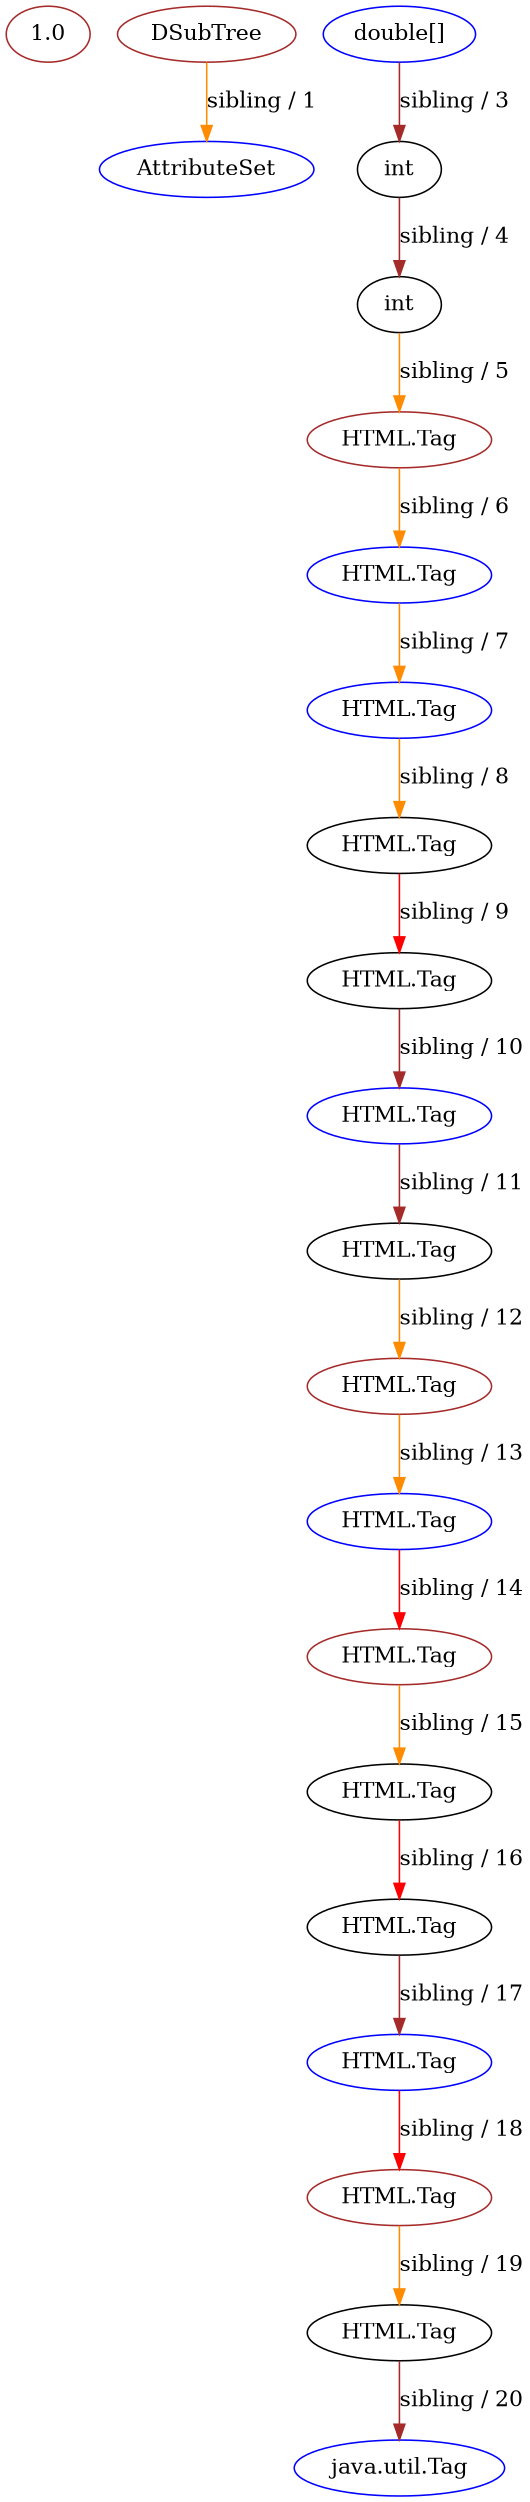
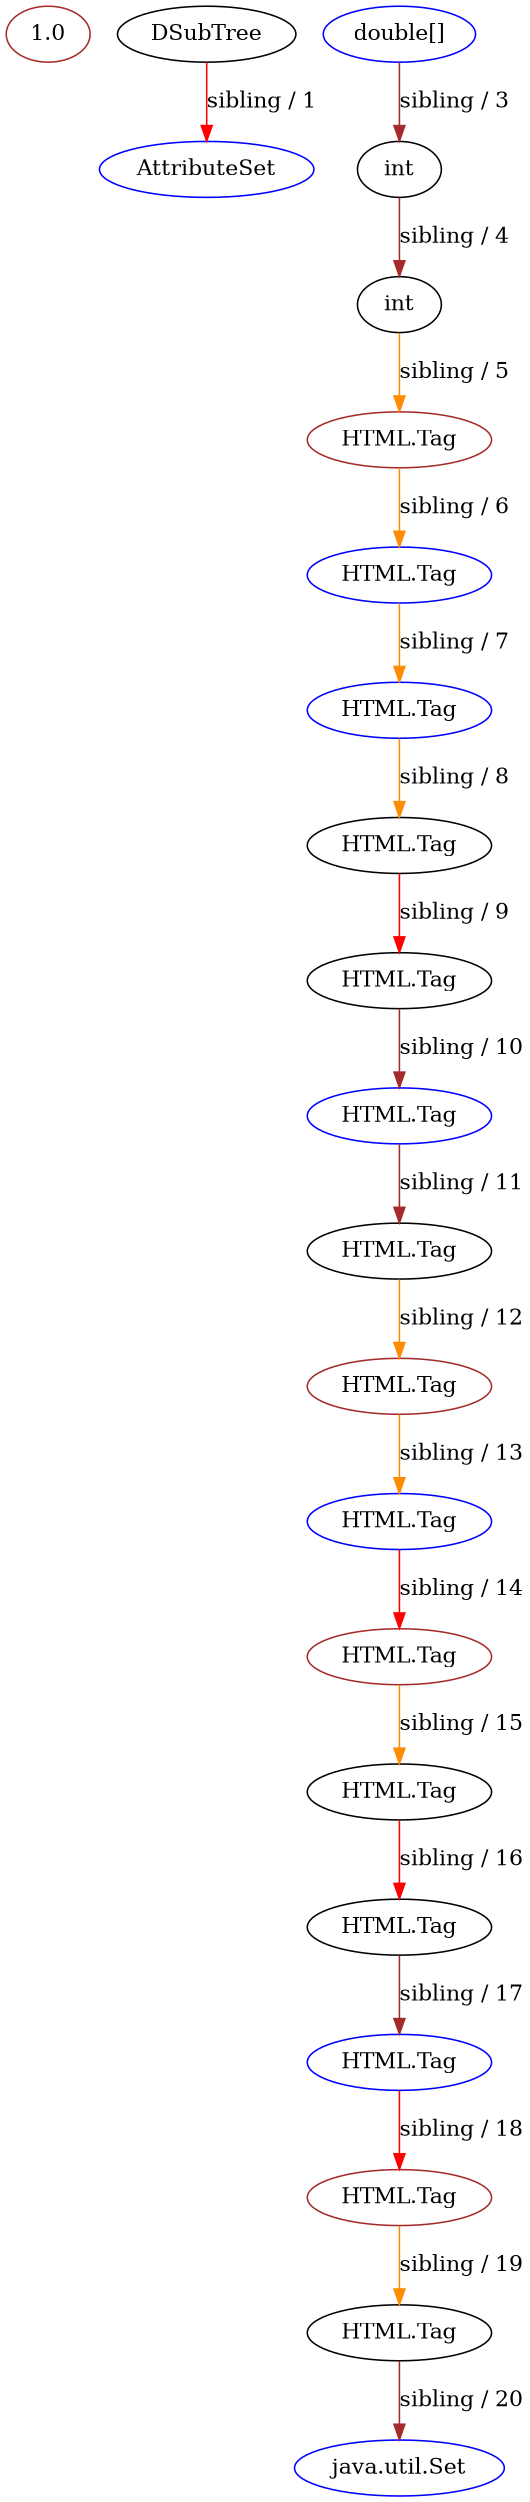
node "DSubTree": color brown -> black
edge "DSubTree" -> "AttributeSet": color darkorange -> red
node "java.util.Tag": label "java.util.Tag" -> "java.util.Set"
